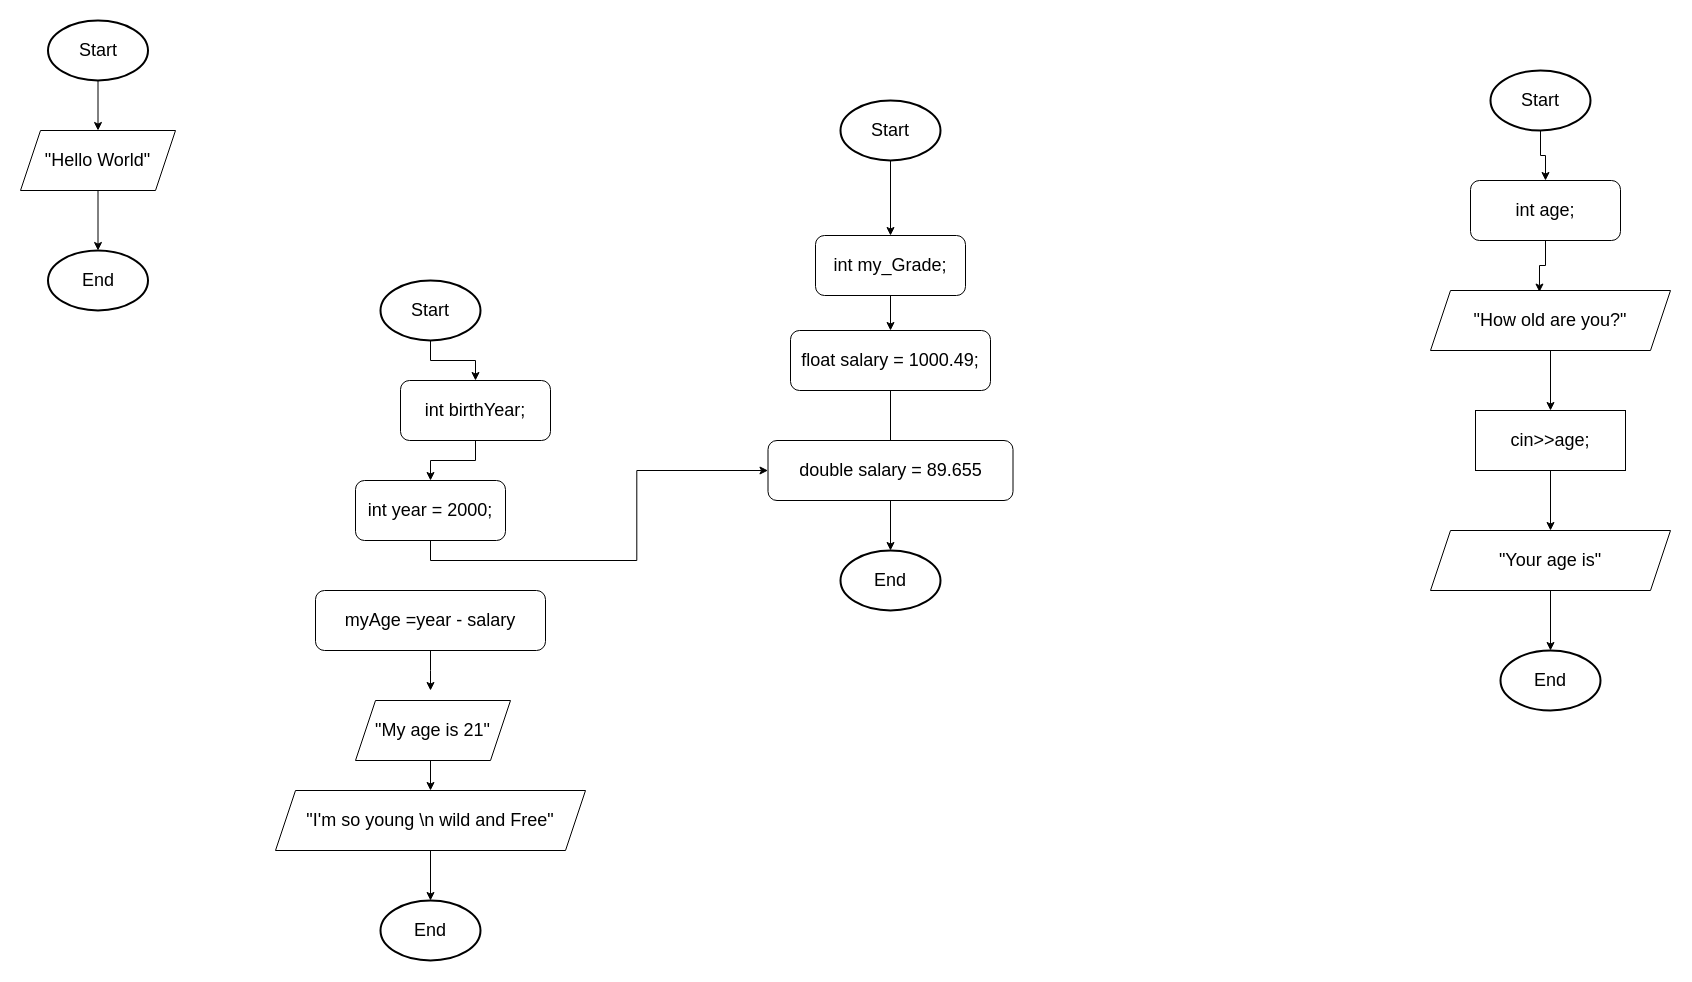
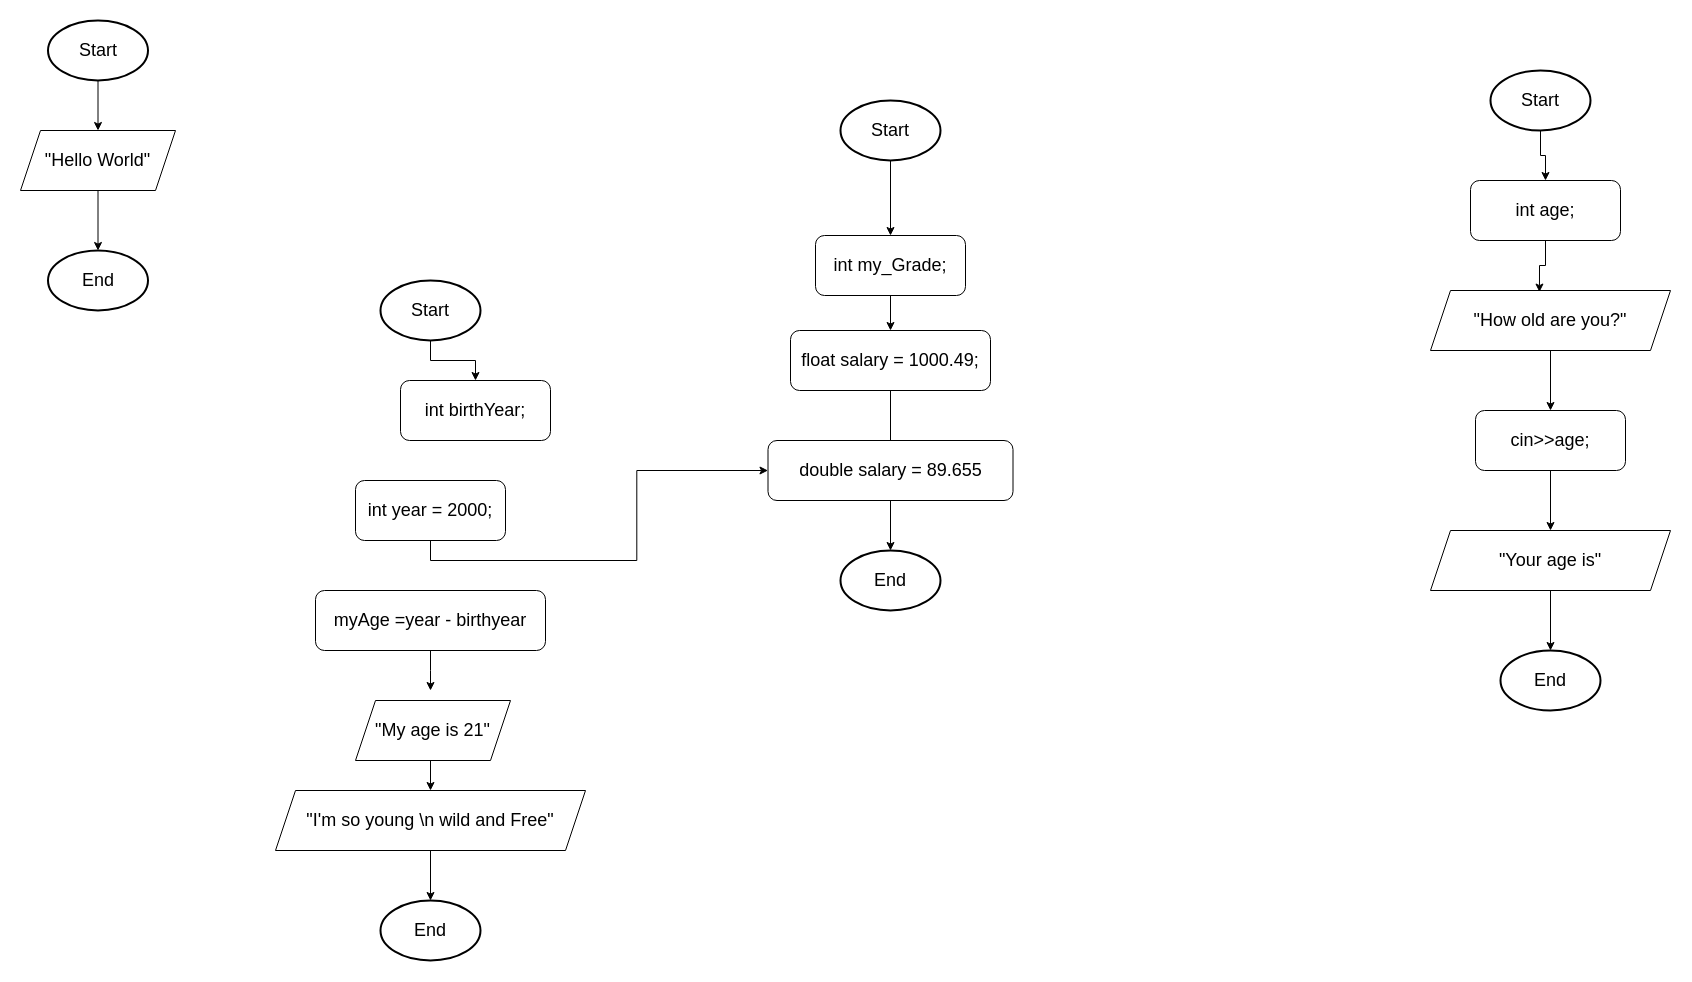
node "cin>>age;": shape rectangle -> rounded rectangle
edge "int birthYear;" -> "int year = 2000;": removed
node "myAge =year - salary": label "myAge =year - salary" -> "myAge =year - birthyear"
